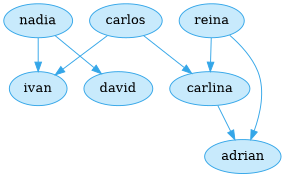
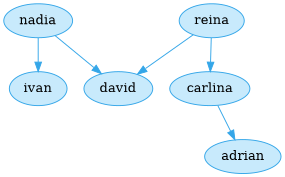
node "carlos": removed
edge "reina" -> "adrian": now "reina" -> "david"
